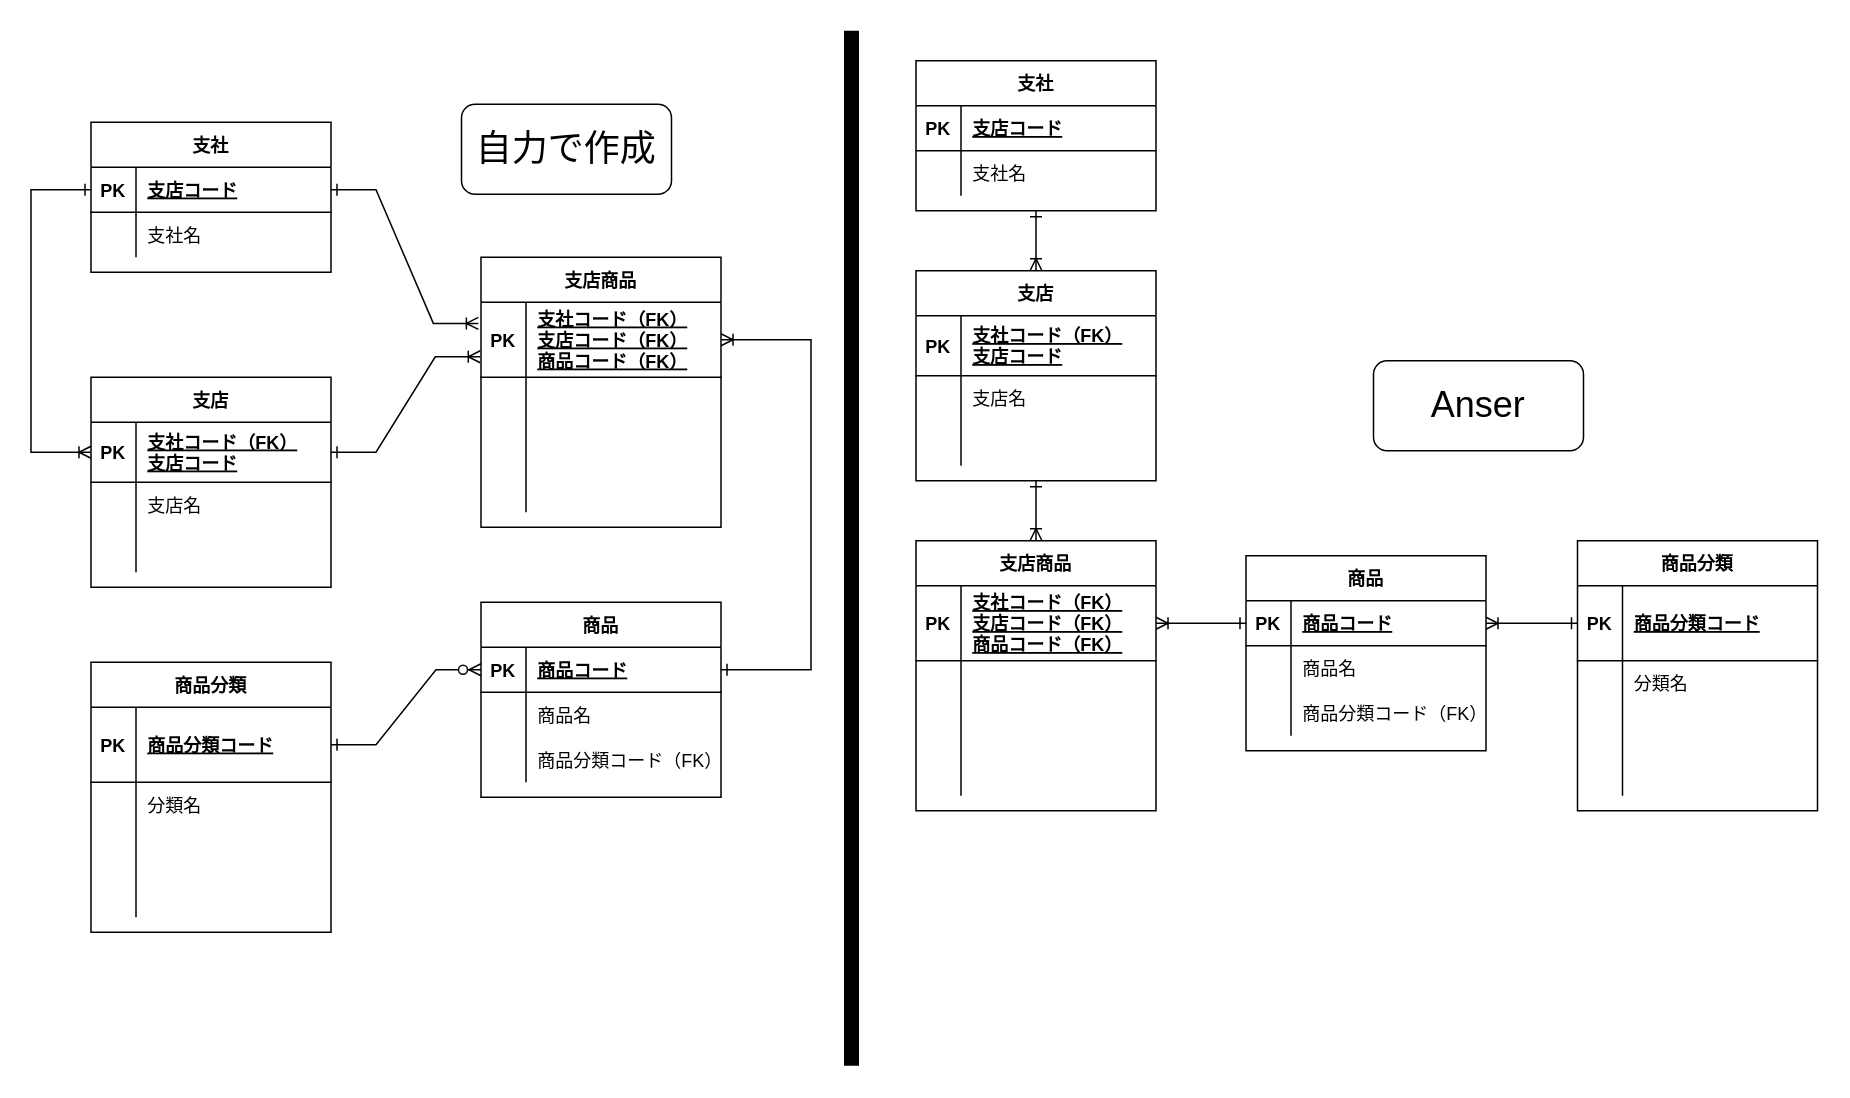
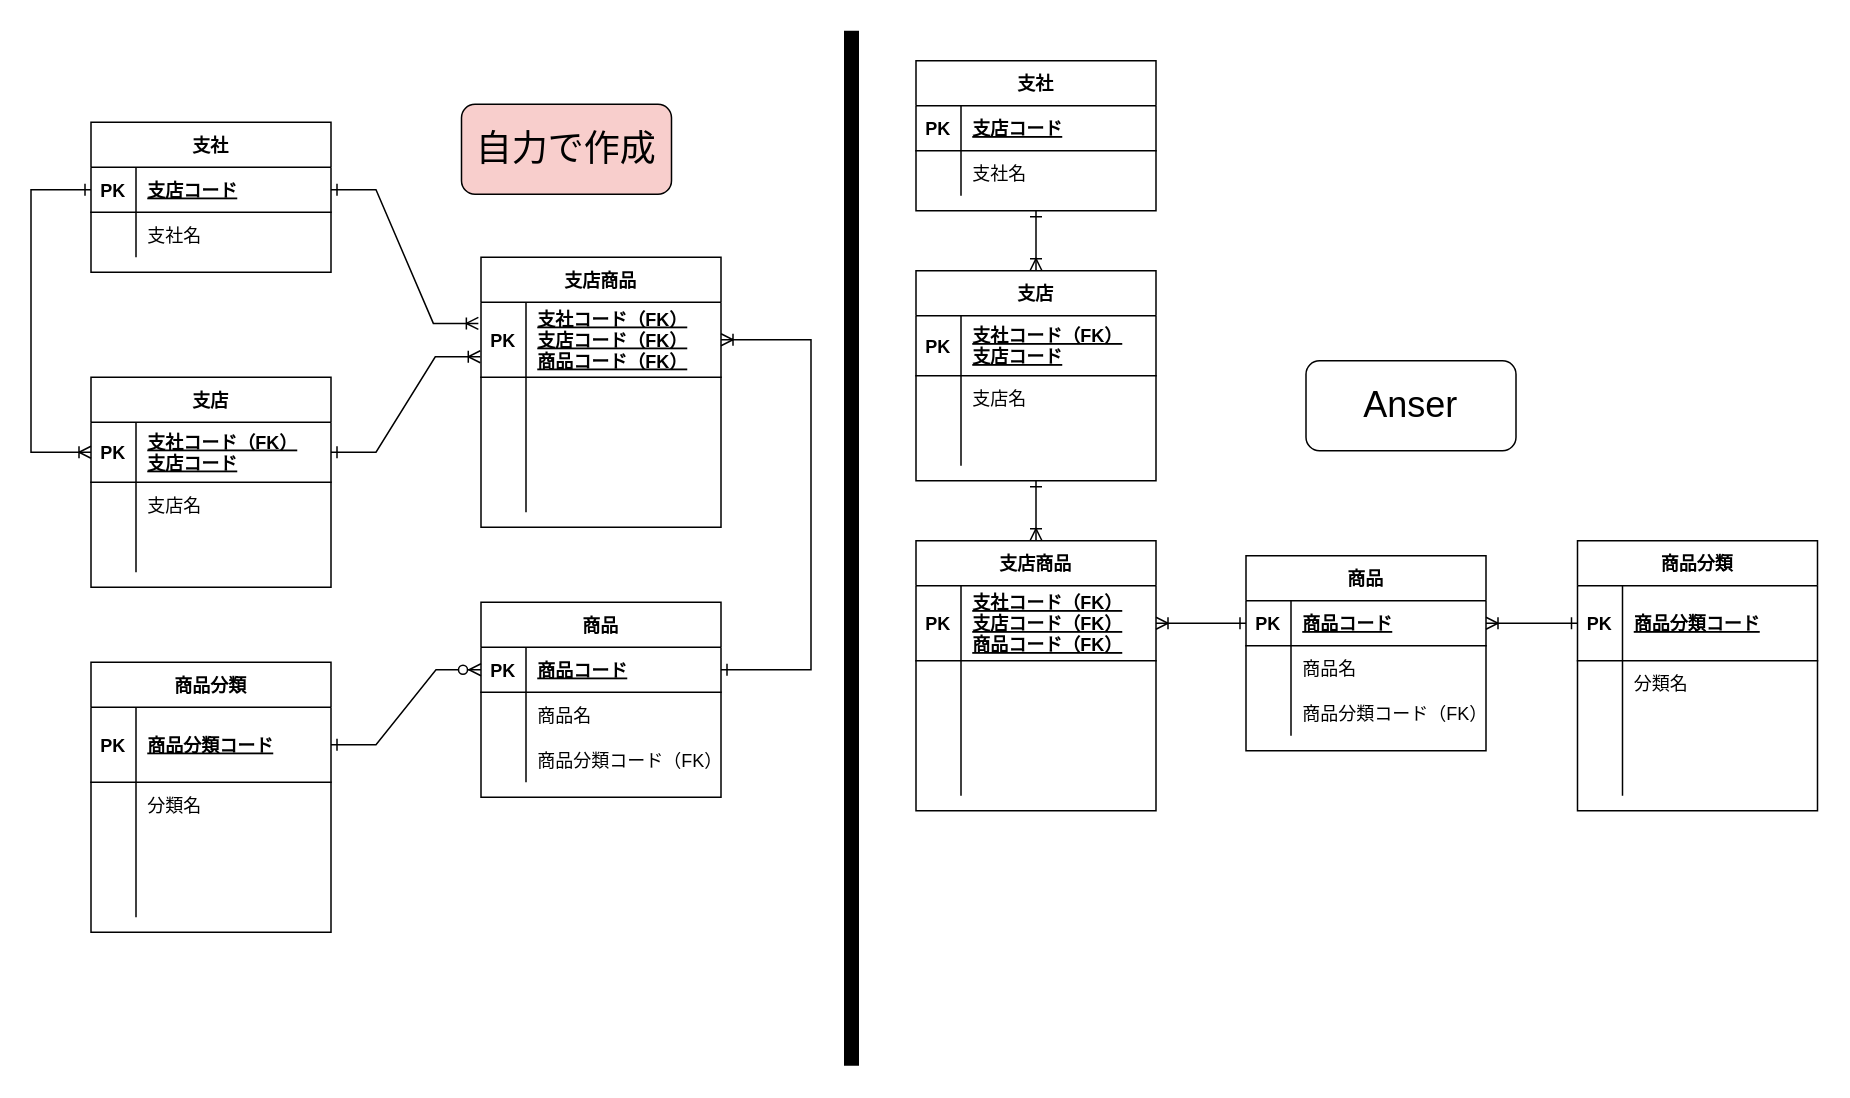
node "自力で作成": fillcolor #ffffff -> #f8cecc
node "Anser": moved (1478, 406) -> (1411, 406)
